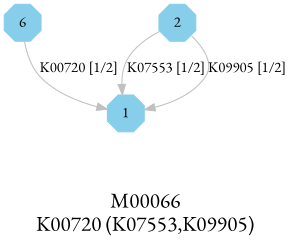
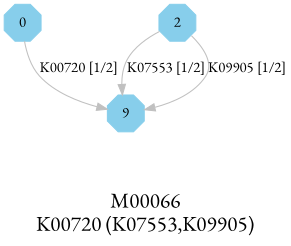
node "6": label "6" -> "0"
node "1": label "1" -> "9"
